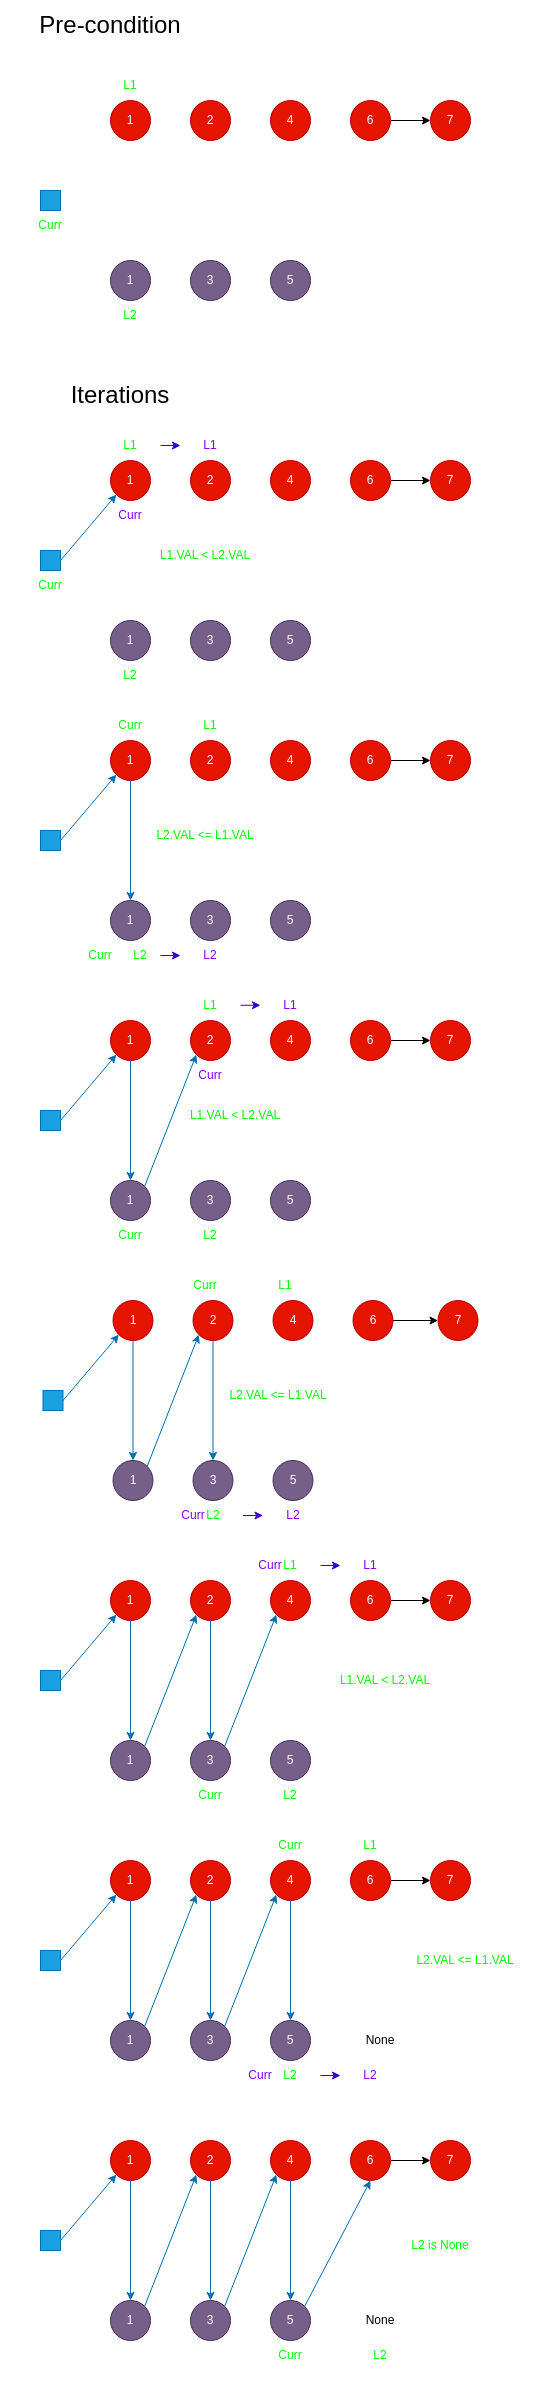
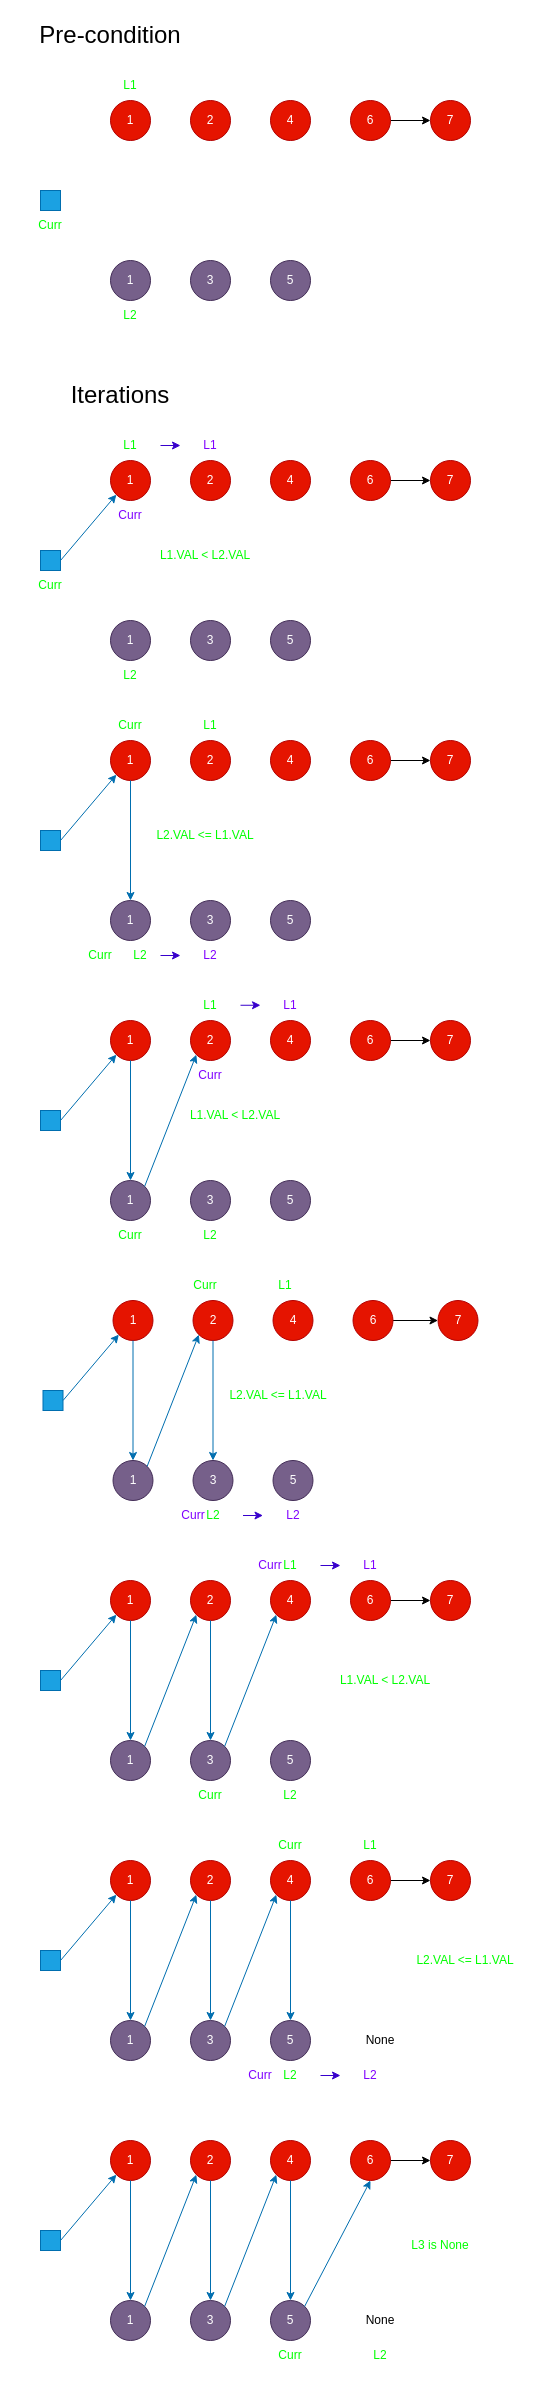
node "Pre-condition": moved (111, 26) -> (111, 36)
node "L2 is None": label "L2 is None" -> "L3 is None"
